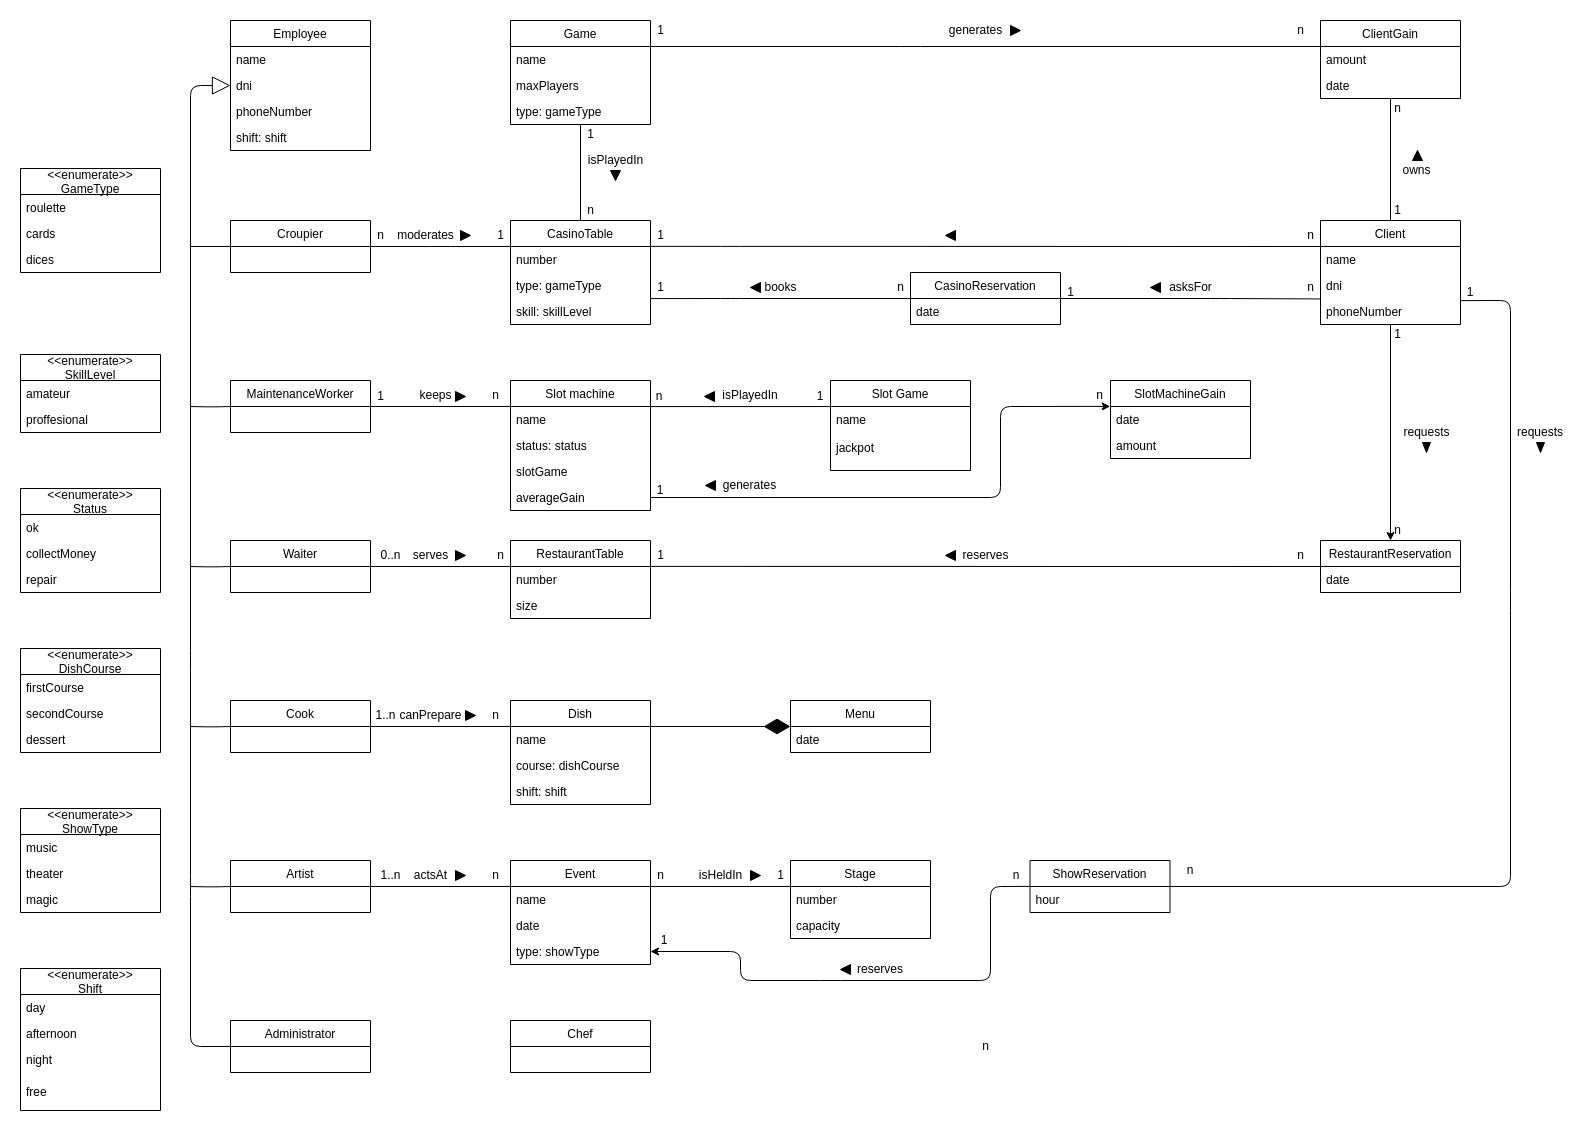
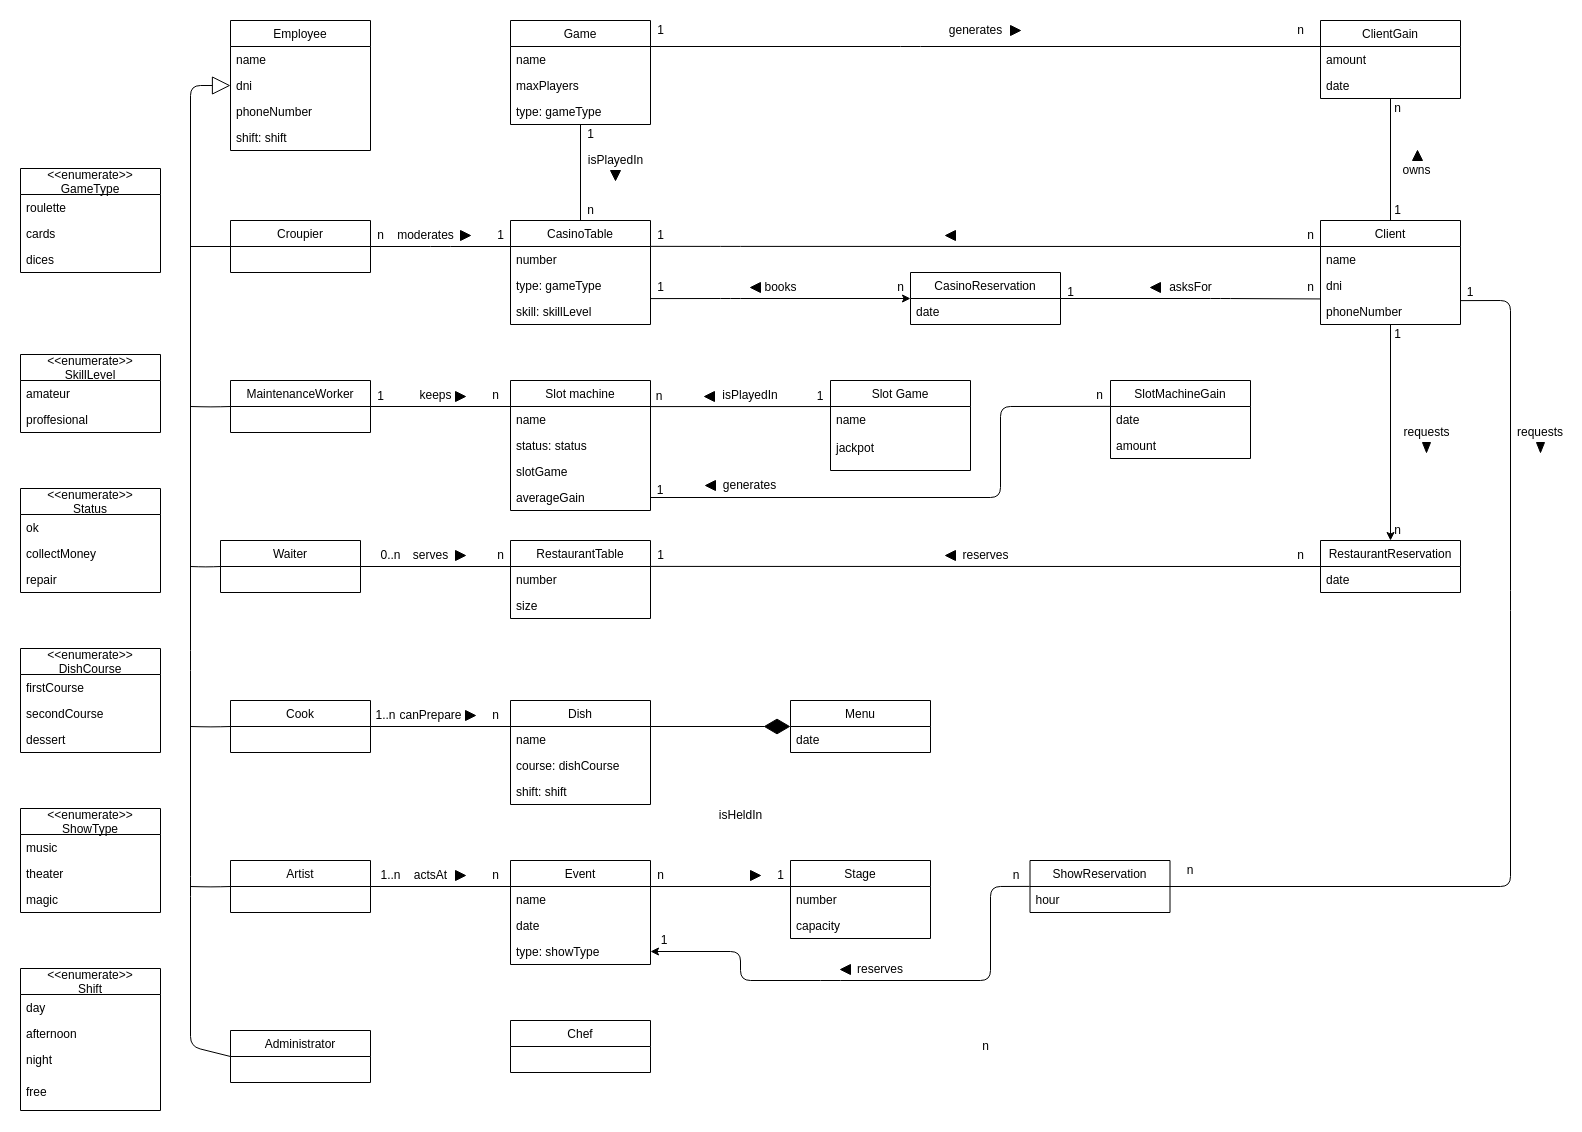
edge "CasinoReservation" -- "skill: skillLevel": arrowhead none -> classic
edge "averageGain" -> "SlotMachineGain": arrowhead classic -> none
node "Waiter": moved (301, 567) -> (291, 567)
node "isHeldIn": moved (721, 876) -> (741, 816)
node "Administrator": moved (301, 1047) -> (301, 1057)
